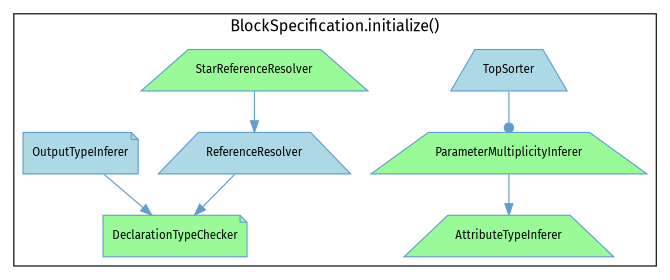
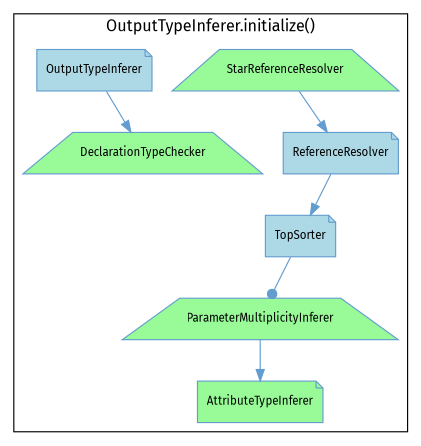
cluster "BlockSpecification.initialize()": label "BlockSpecification.initialize()" -> "OutputTypeInferer.initialize()"
node "TopSorter": shape trapezium -> note
node "ReferenceResolver": shape trapezium -> note
edge "ReferenceResolver" -> "DeclarationTypeChecker": now "ReferenceResolver" -> "TopSorter"
node "DeclarationTypeChecker": shape note -> trapezium
node "AttributeTypeInferer": shape trapezium -> note
